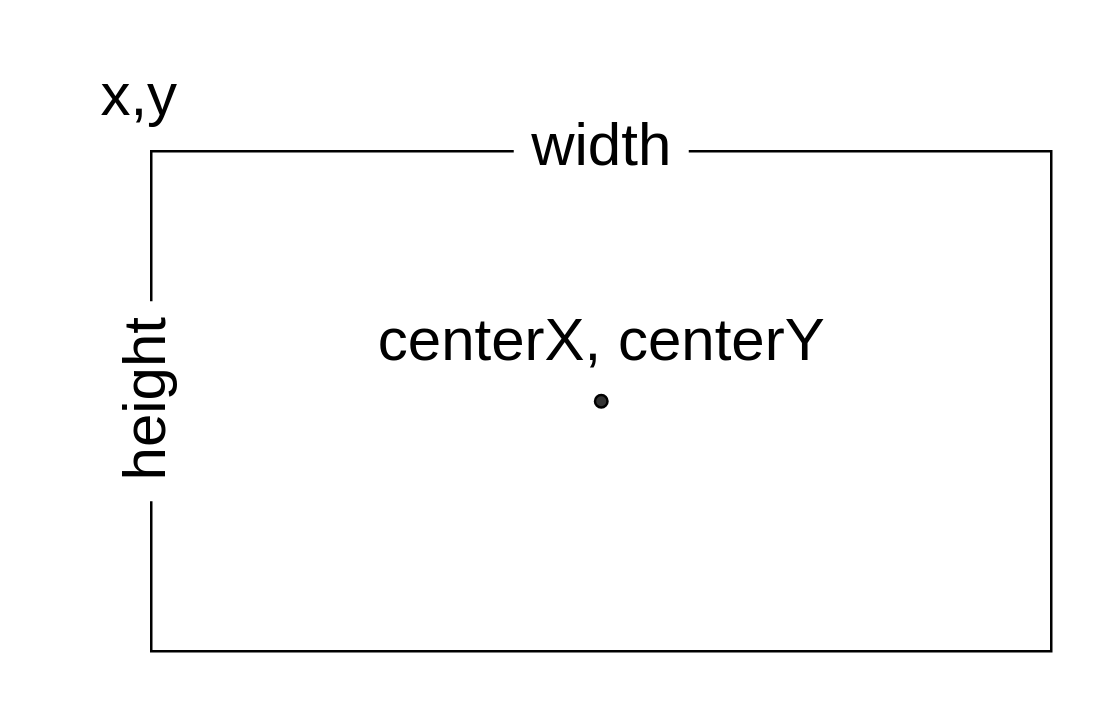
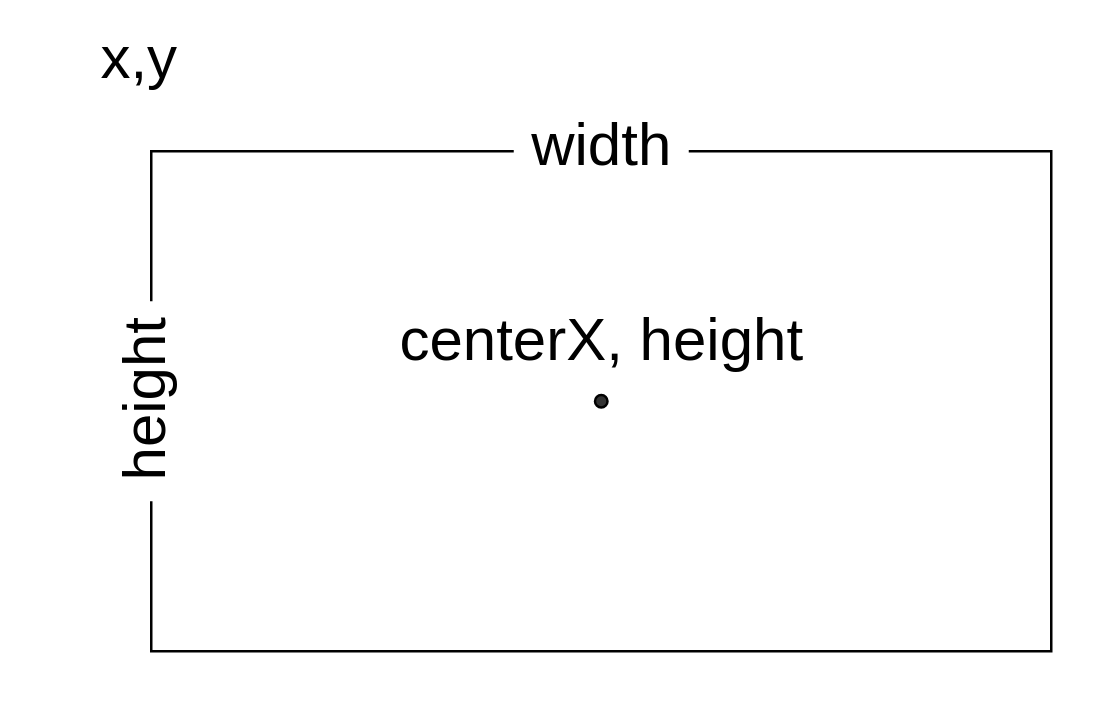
node "x,y": moved (139, 101) -> (139, 64)
node "centerX, centerY": label "centerX, centerY" -> "centerX, height"
